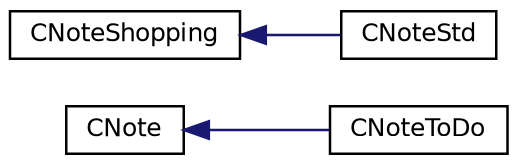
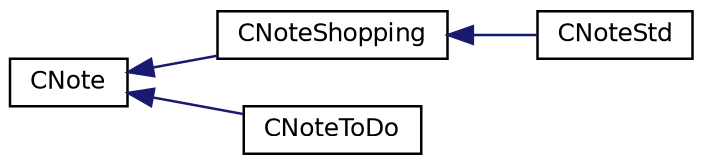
edge "CNoteShopping" -> "CNote": added
